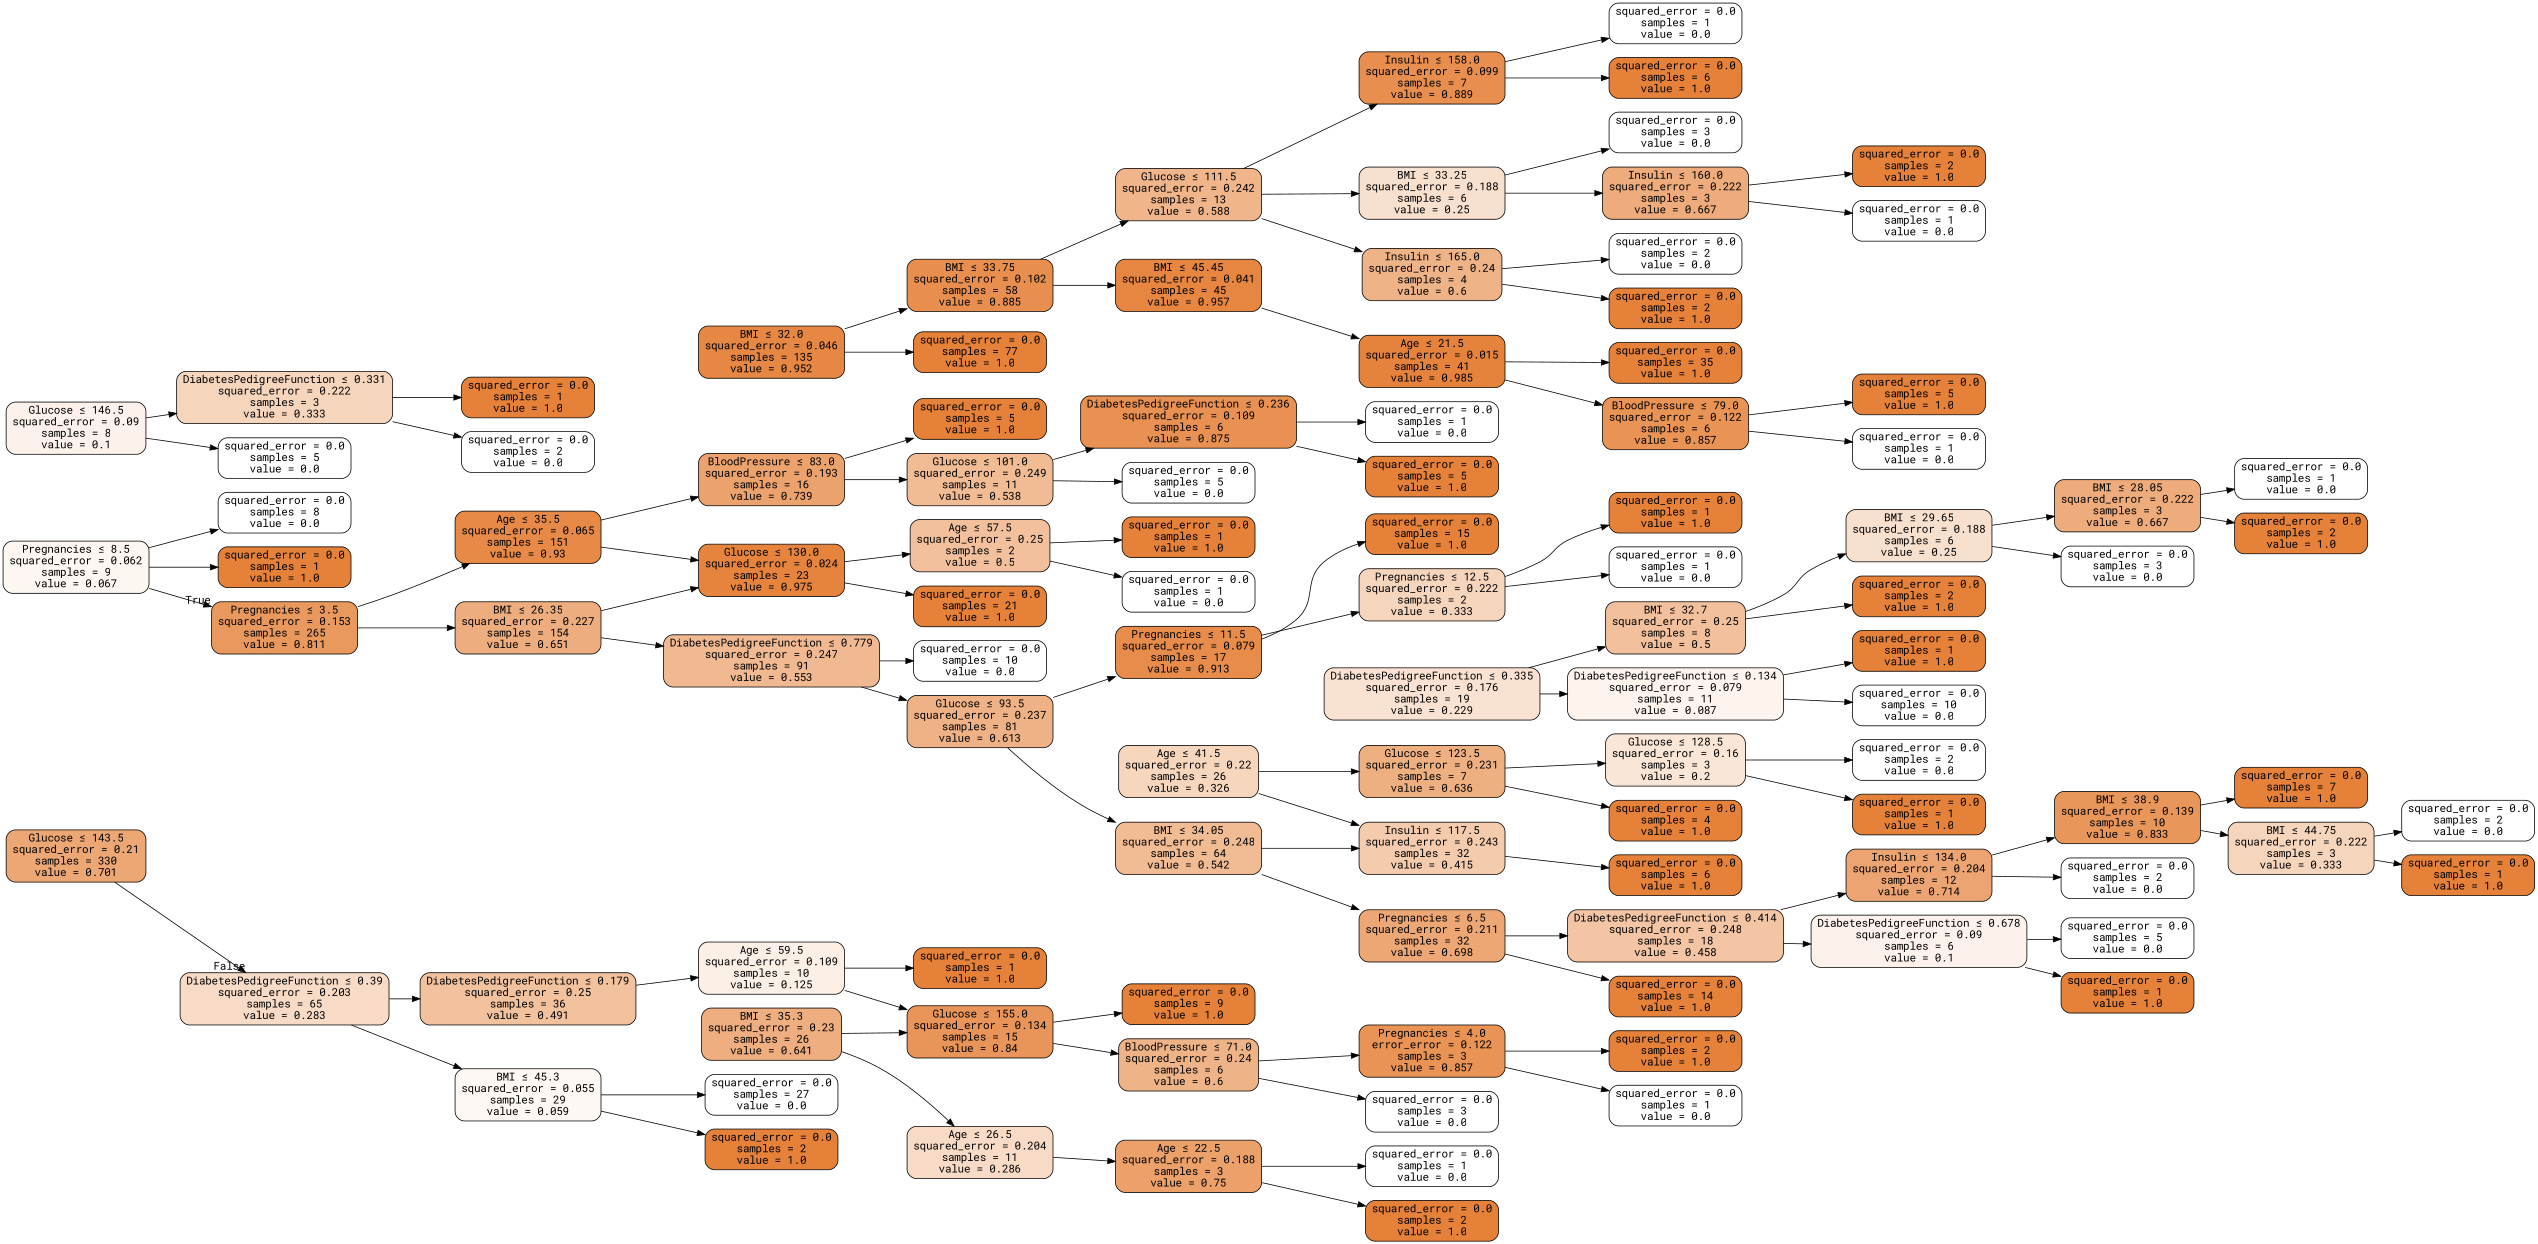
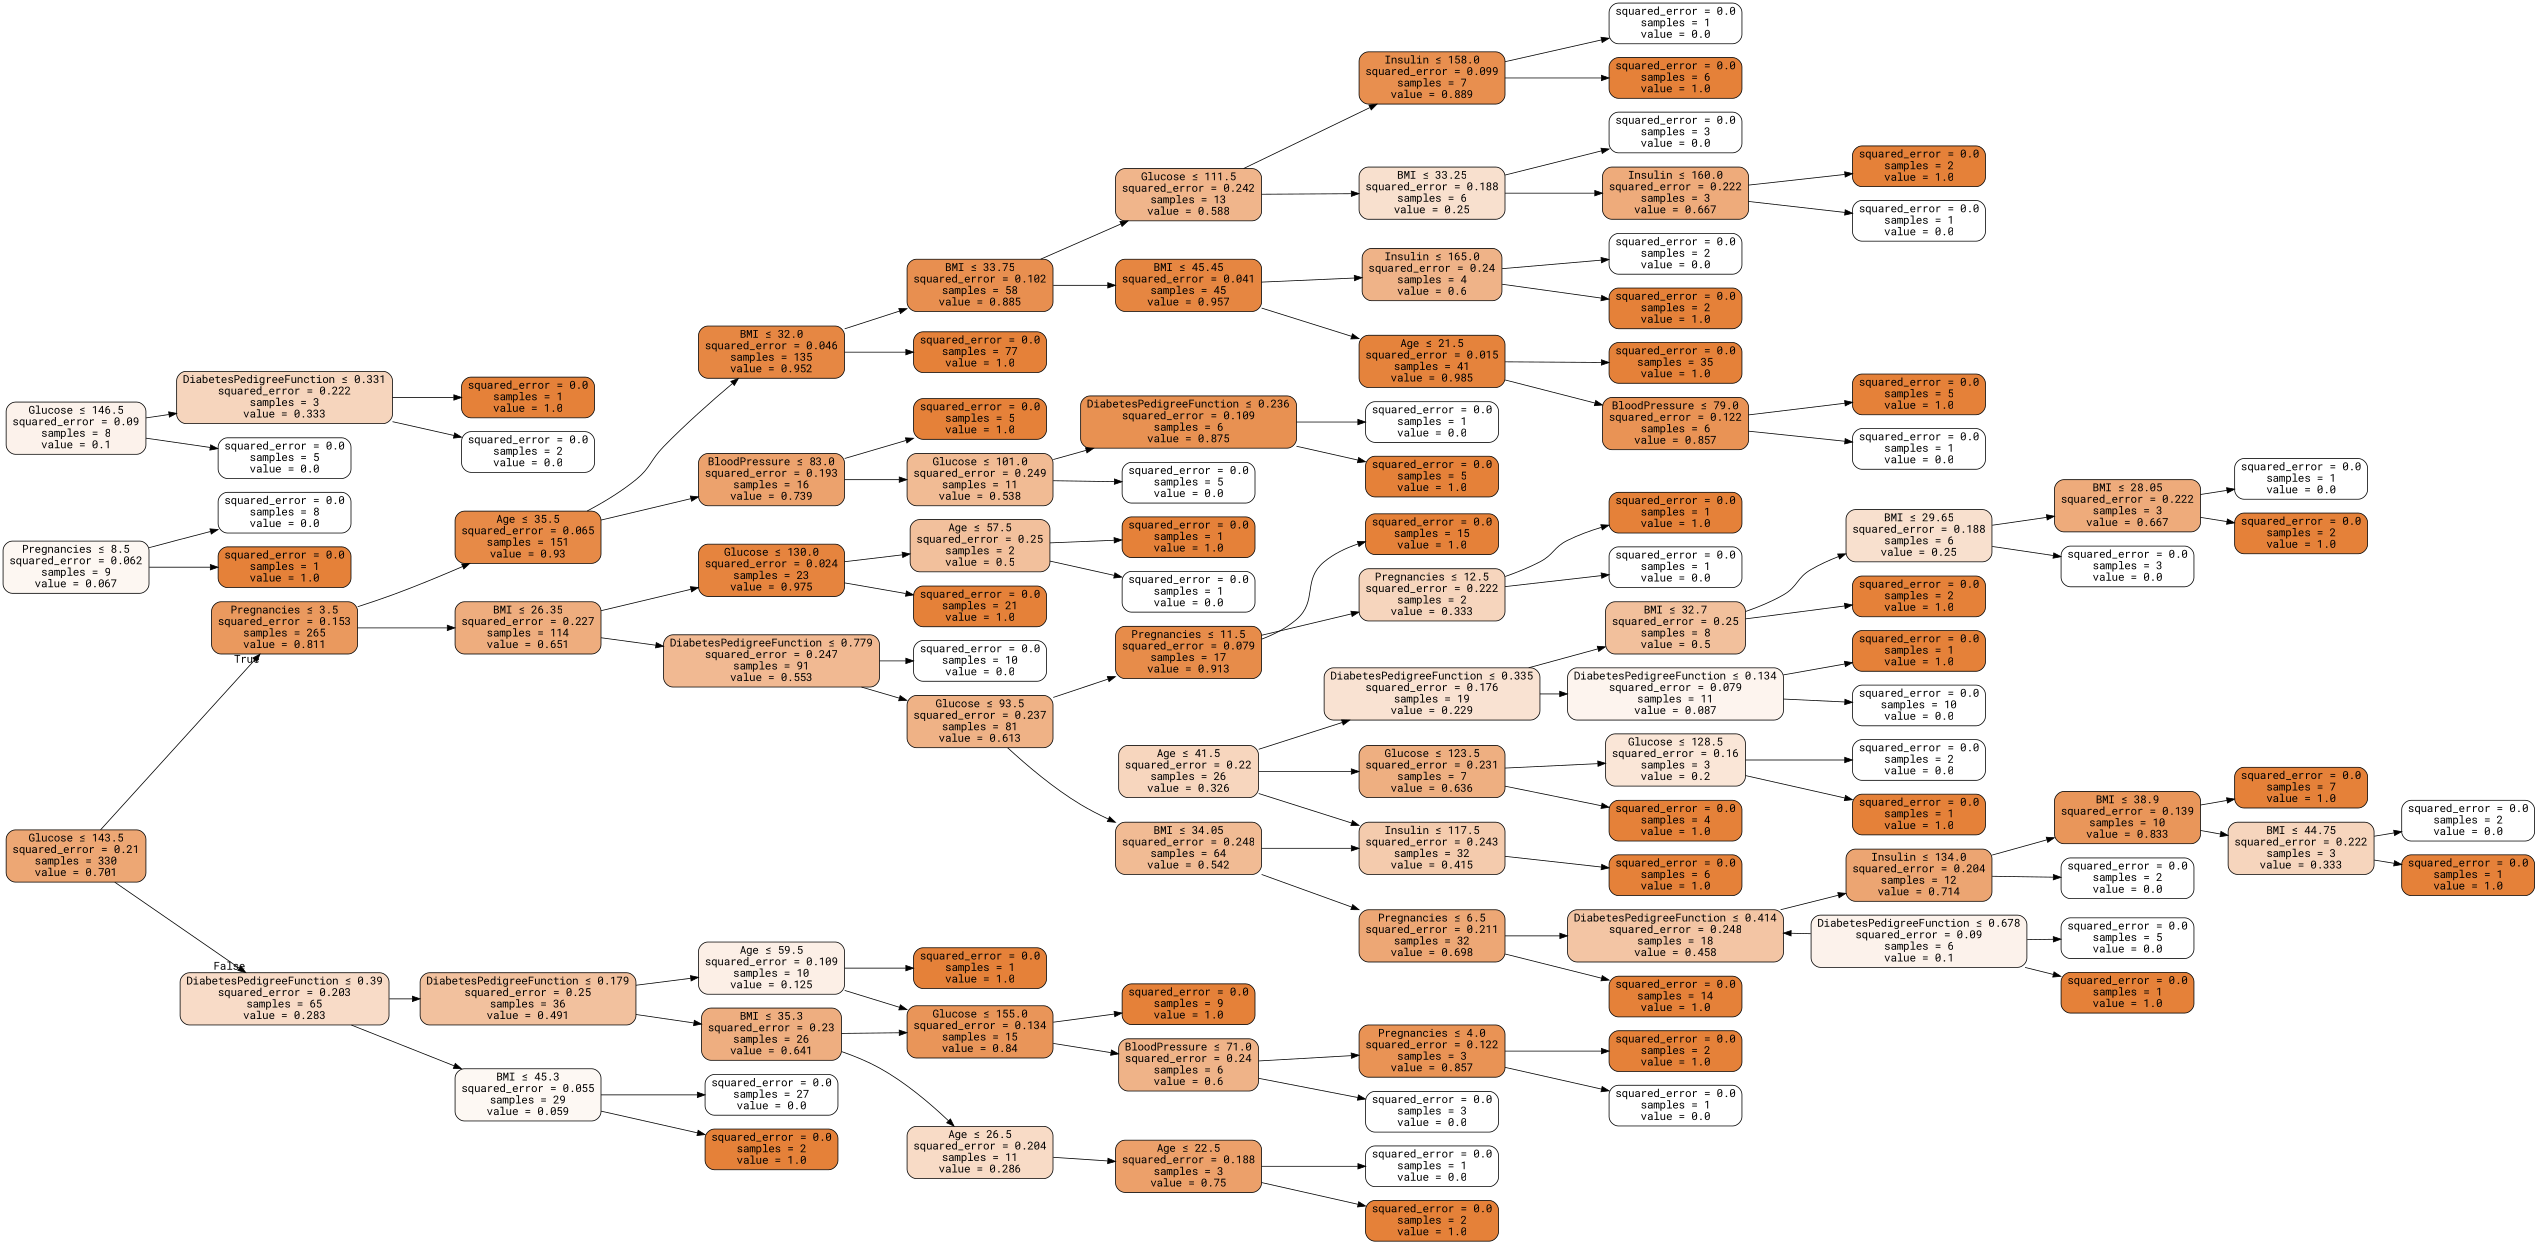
edge "Glucose ≤ 111.5" -> "Insulin ≤ 165.0": now "BMI ≤ 45.45" -> "Insulin ≤ 165.0"
edge "Age ≤ 35.5" -> "Glucose ≤ 130.0": now "Age ≤ 35.5" -> "BMI ≤ 32.0"
edge "Pregnancies ≤ 8.5" -> "Pregnancies ≤ 3.5": now "Glucose ≤ 143.5" -> "Pregnancies ≤ 3.5"
node "BMI ≤ 26.35": text "samples = 154" -> "samples = 114"
edge "Age ≤ 41.5" -> "DiabetesPedigreeFunction ≤ 0.335": added
edge "DiabetesPedigreeFunction ≤ 0.414" -> "DiabetesPedigreeFunction ≤ 0.678": reversed
edge "DiabetesPedigreeFunction ≤ 0.179" -> "BMI ≤ 35.3": added
node "Pregnancies ≤ 4.0": text "error_error = 0.122" -> "squared_error = 0.122"
